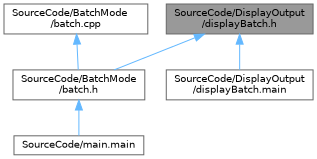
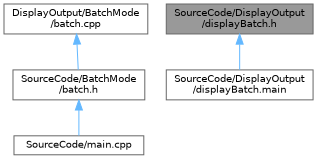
node "SourceCode/BatchMode /batch.cpp": label "SourceCode/BatchMode /batch.cpp" -> "DisplayOutput/BatchMode /batch.cpp"
edge "SourceCode/BatchMode /batch.h" -> "SourceCode/DisplayOutput /displayBatch.h": removed
node "SourceCode/main.main": label "SourceCode/main.main" -> "SourceCode/main.cpp"
